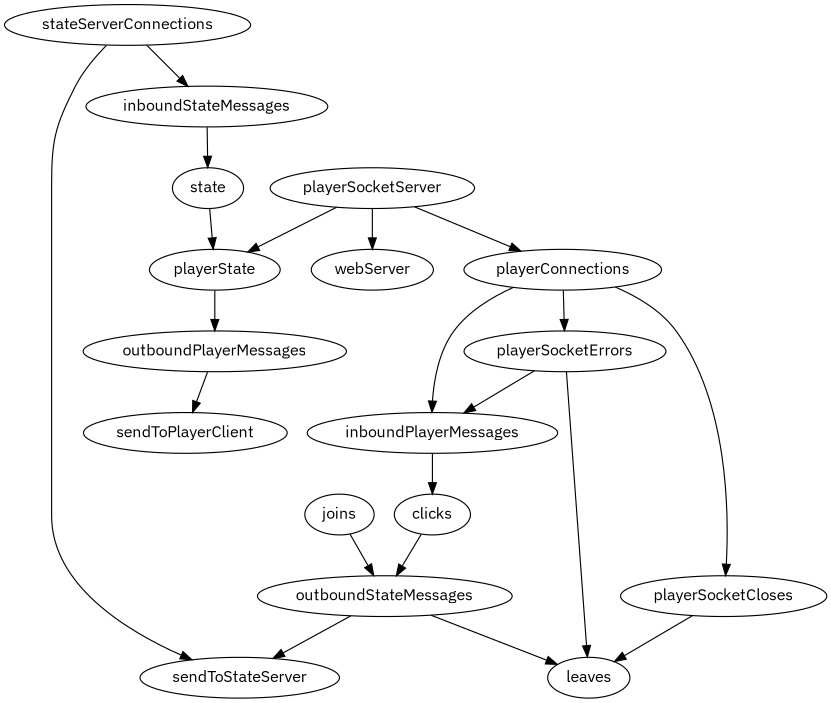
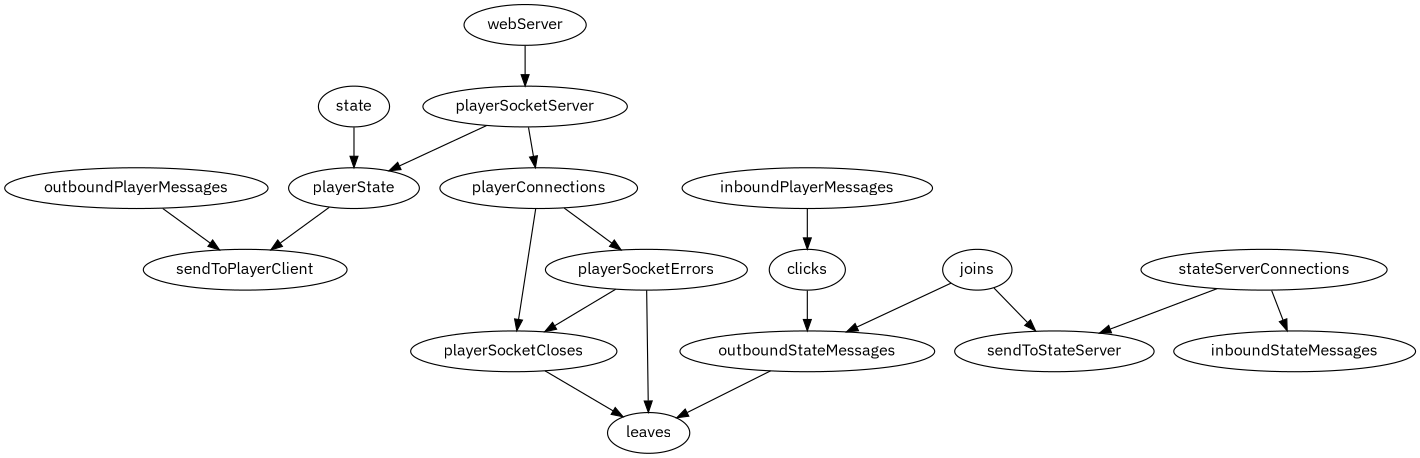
edge "inboundStateMessages" -> "state": removed
edge "playerSocketServer" -> "webServer": reversed
edge "playerState" -> "outboundPlayerMessages": now "playerState" -> "sendToPlayerClient"
edge "playerConnections" -> "inboundPlayerMessages": removed
edge "playerSocketErrors" -> "inboundPlayerMessages": now "playerSocketErrors" -> "playerSocketCloses"
edge "outboundStateMessages" -> "sendToStateServer": now "joins" -> "sendToStateServer"
